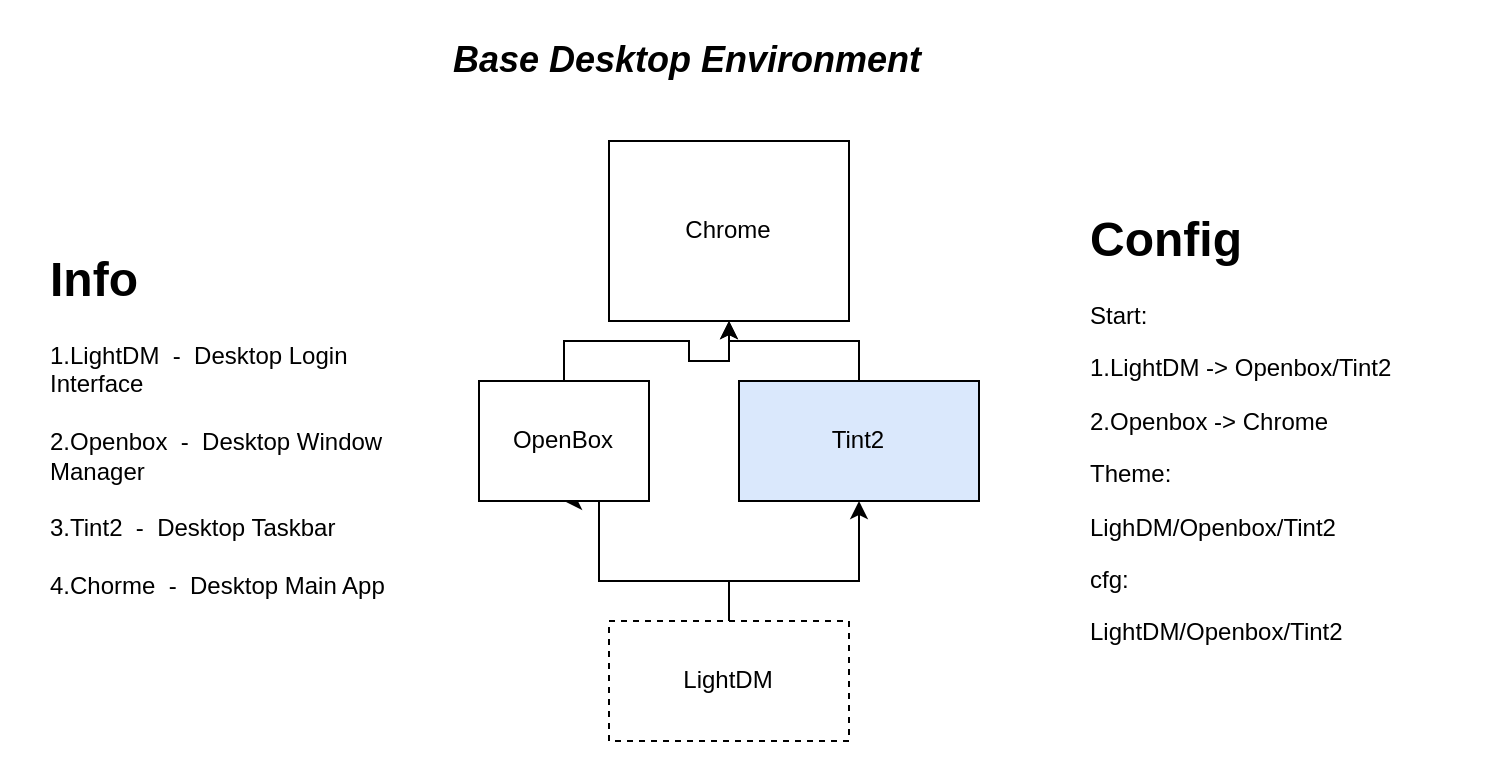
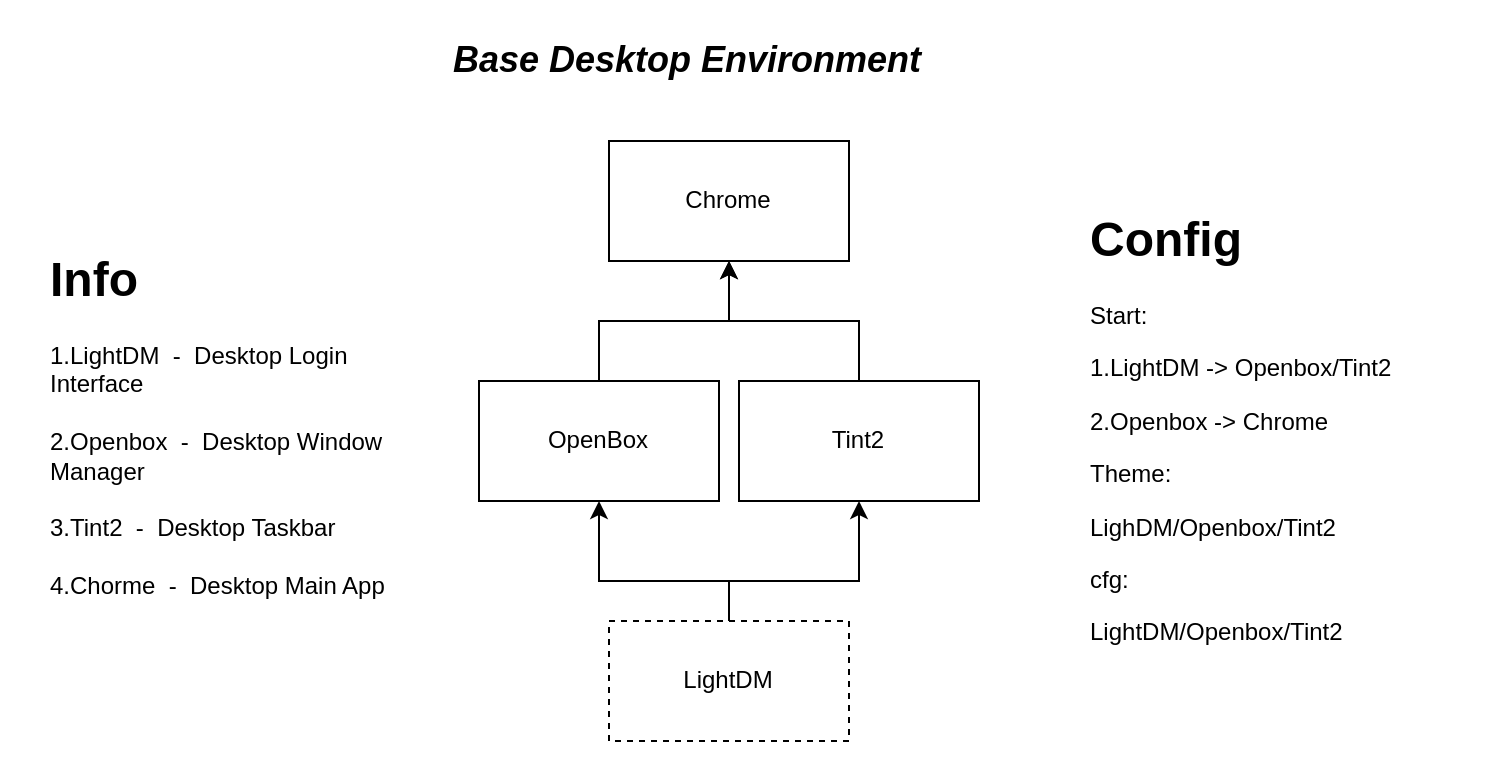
node "Chrome": size 240x180 -> 240x120
node "OpenBox": size 170x120 -> 240x120
node "Tint2": fillcolor #dae8fc -> #ffffff
